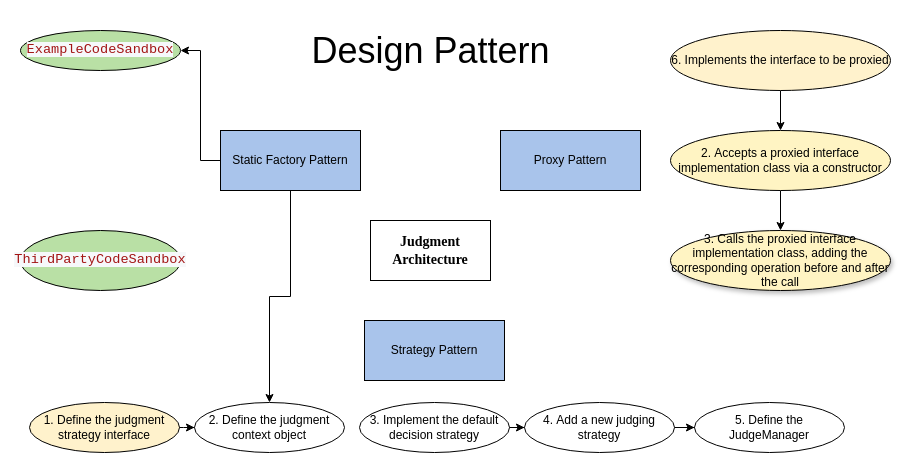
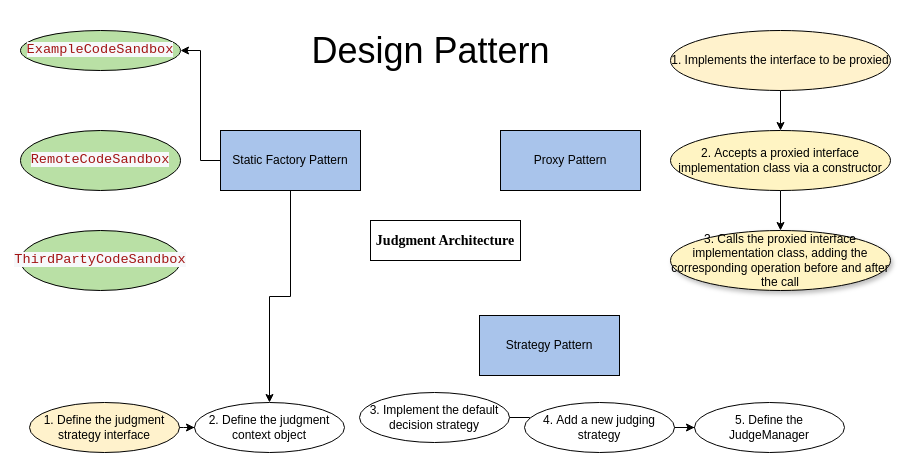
node "6. Implements the interface to be proxied": label "6. Implements the interface to be proxied" -> "1. Implements the interface to be proxied"
node "RemoteCodeSandbox": added
node "Judgment Architecture": size 120x60 -> 150x40
node "Strategy Pattern": moved (435, 351) -> (550, 346)
node "3. Implement the default decision strategy": moved (435, 428) -> (435, 418)
